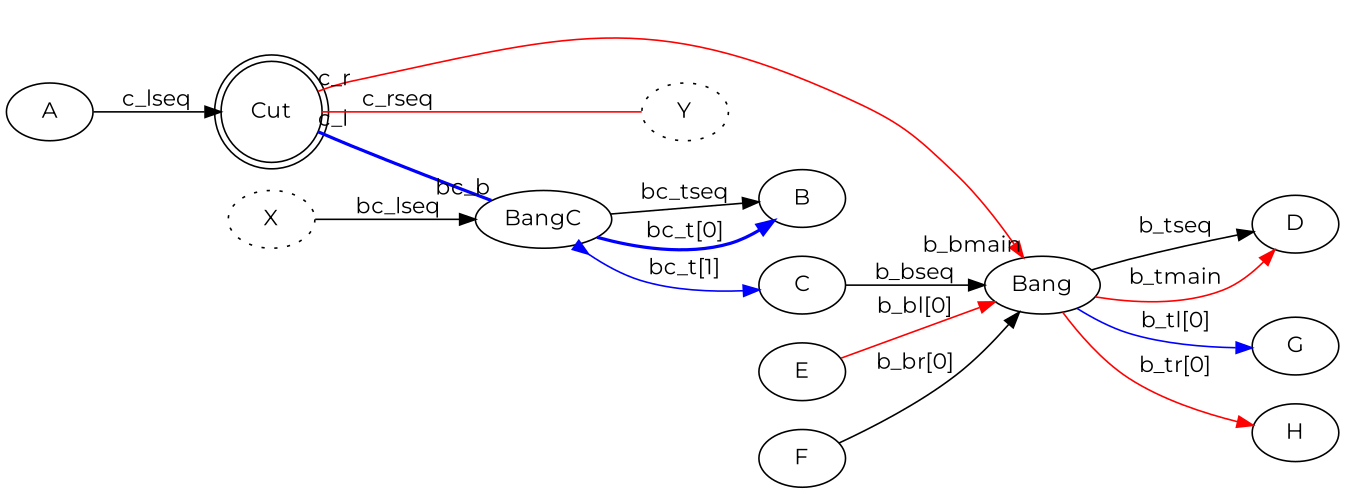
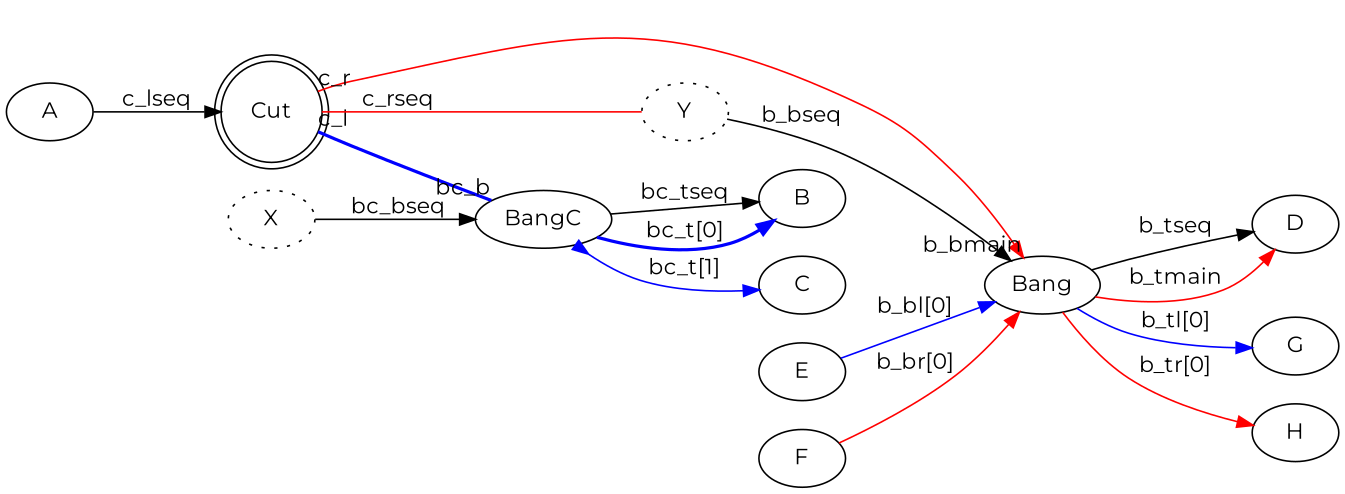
edge "X" -- "BangC": label "bc_lseq" -> "bc_bseq"
edge "C" -- "Bang": now "Y" -- "Bang"
edge "Bang" -- "E": color red -> blue
edge "Bang" -- "F": color black -> red
